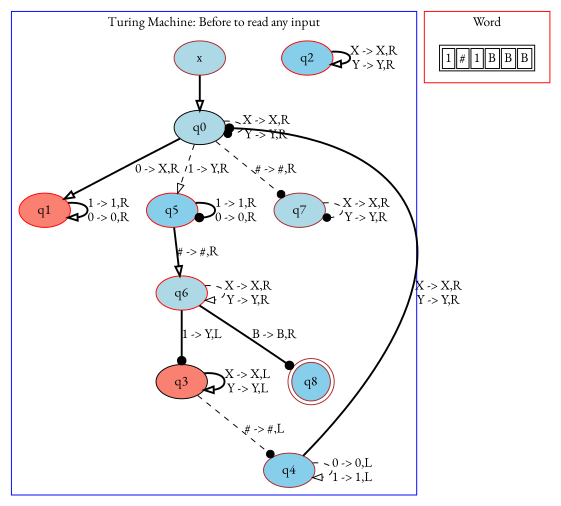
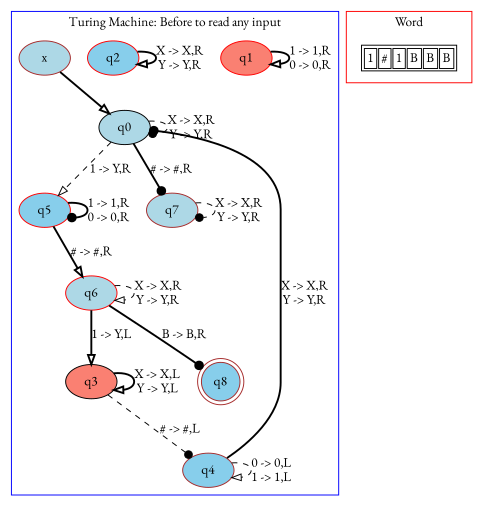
edge "q0" -> "q1": removed, label "0 -> X,R"
edge "q0" -> "q7": style dashed -> bold
edge "q6" -> "q3": arrowhead dot -> onormal
